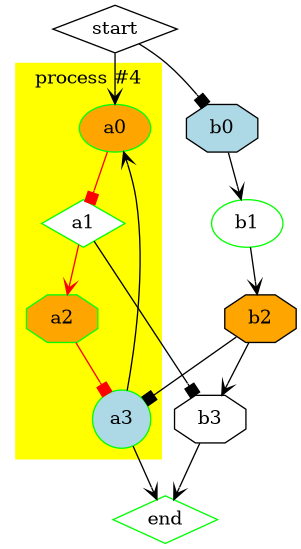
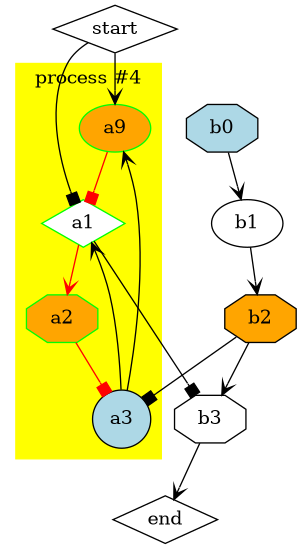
edge "start" -> "b0": now "start" -> "a1"
node "a0": label "a0" -> "a9"
node "b1": color green -> black
node "a3": color green -> black
edge "a3" -> "end": now "a3" -> "a1"
node "end": color green -> black
